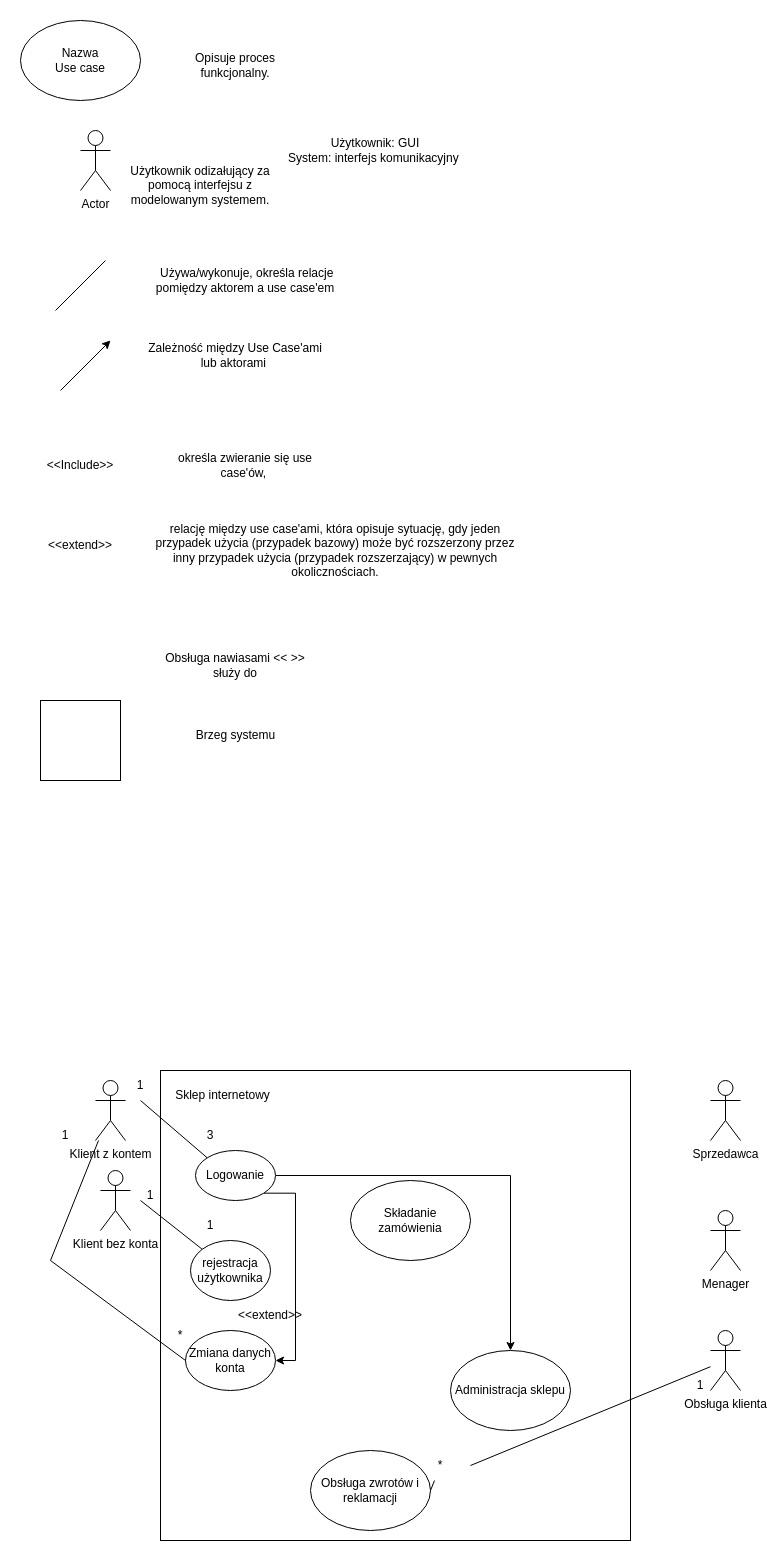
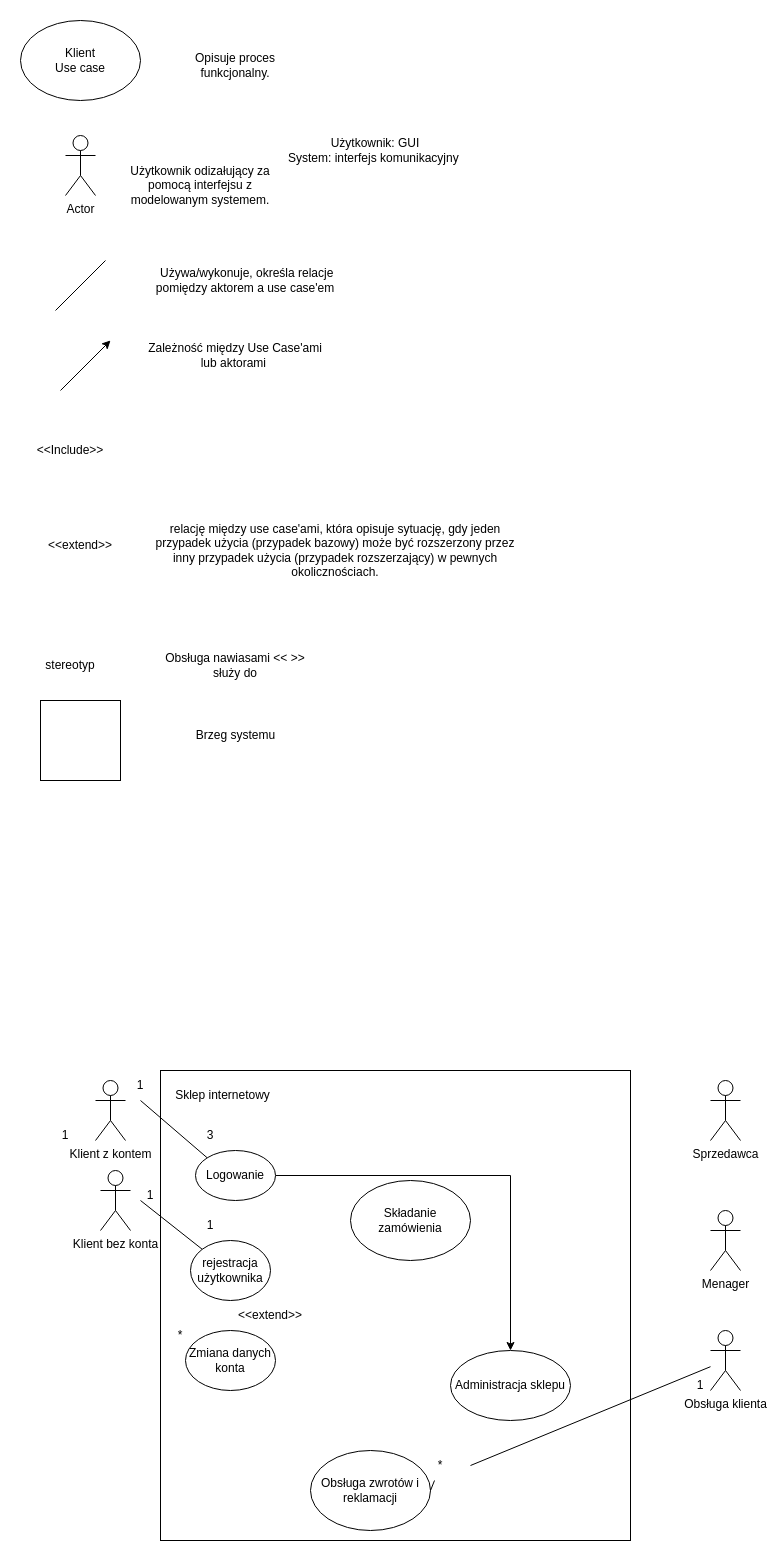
node "Nazwa Use case": label "Nazwa Use case" -> "Klient Use case"
node "Actor": moved (96, 161) -> (81, 166)
node "<<Include>>": moved (81, 466) -> (71, 451)
node "określa zwieranie się use case'ów,": removed
node "stereotyp": added
edge "Logowanie" -> "Zmiana danych konta": removed
edge "Klient z kontem" -- "Zmiana danych konta": removed
node "Administracja sklepu": size 120x80 -> 120x70
